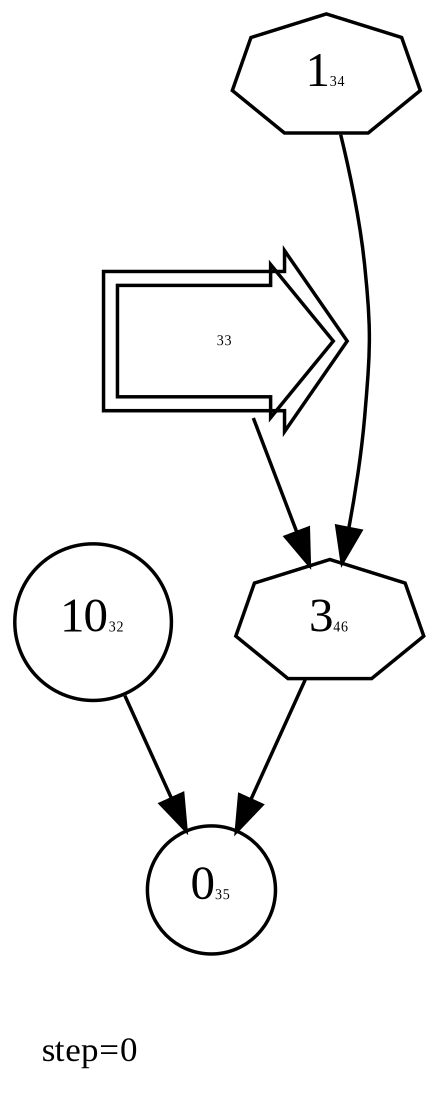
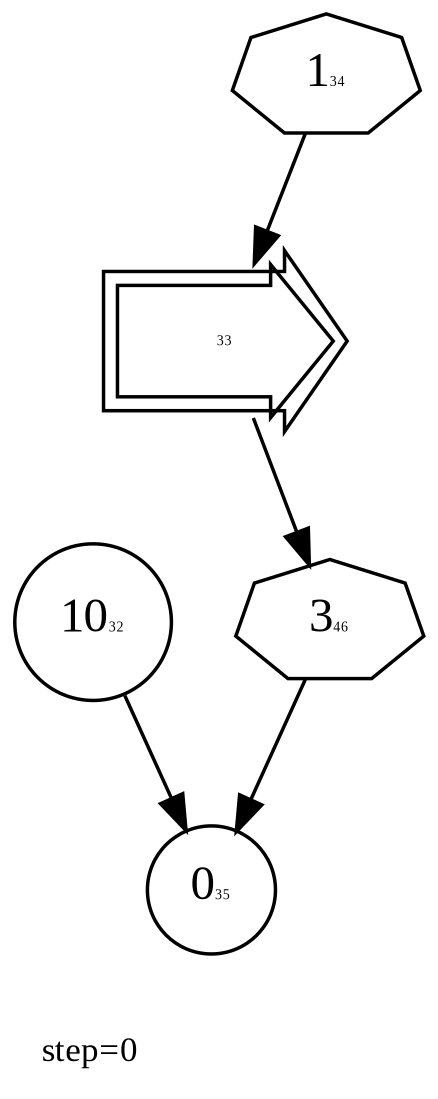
edge "1" -> "3": now "1" -> "33"
